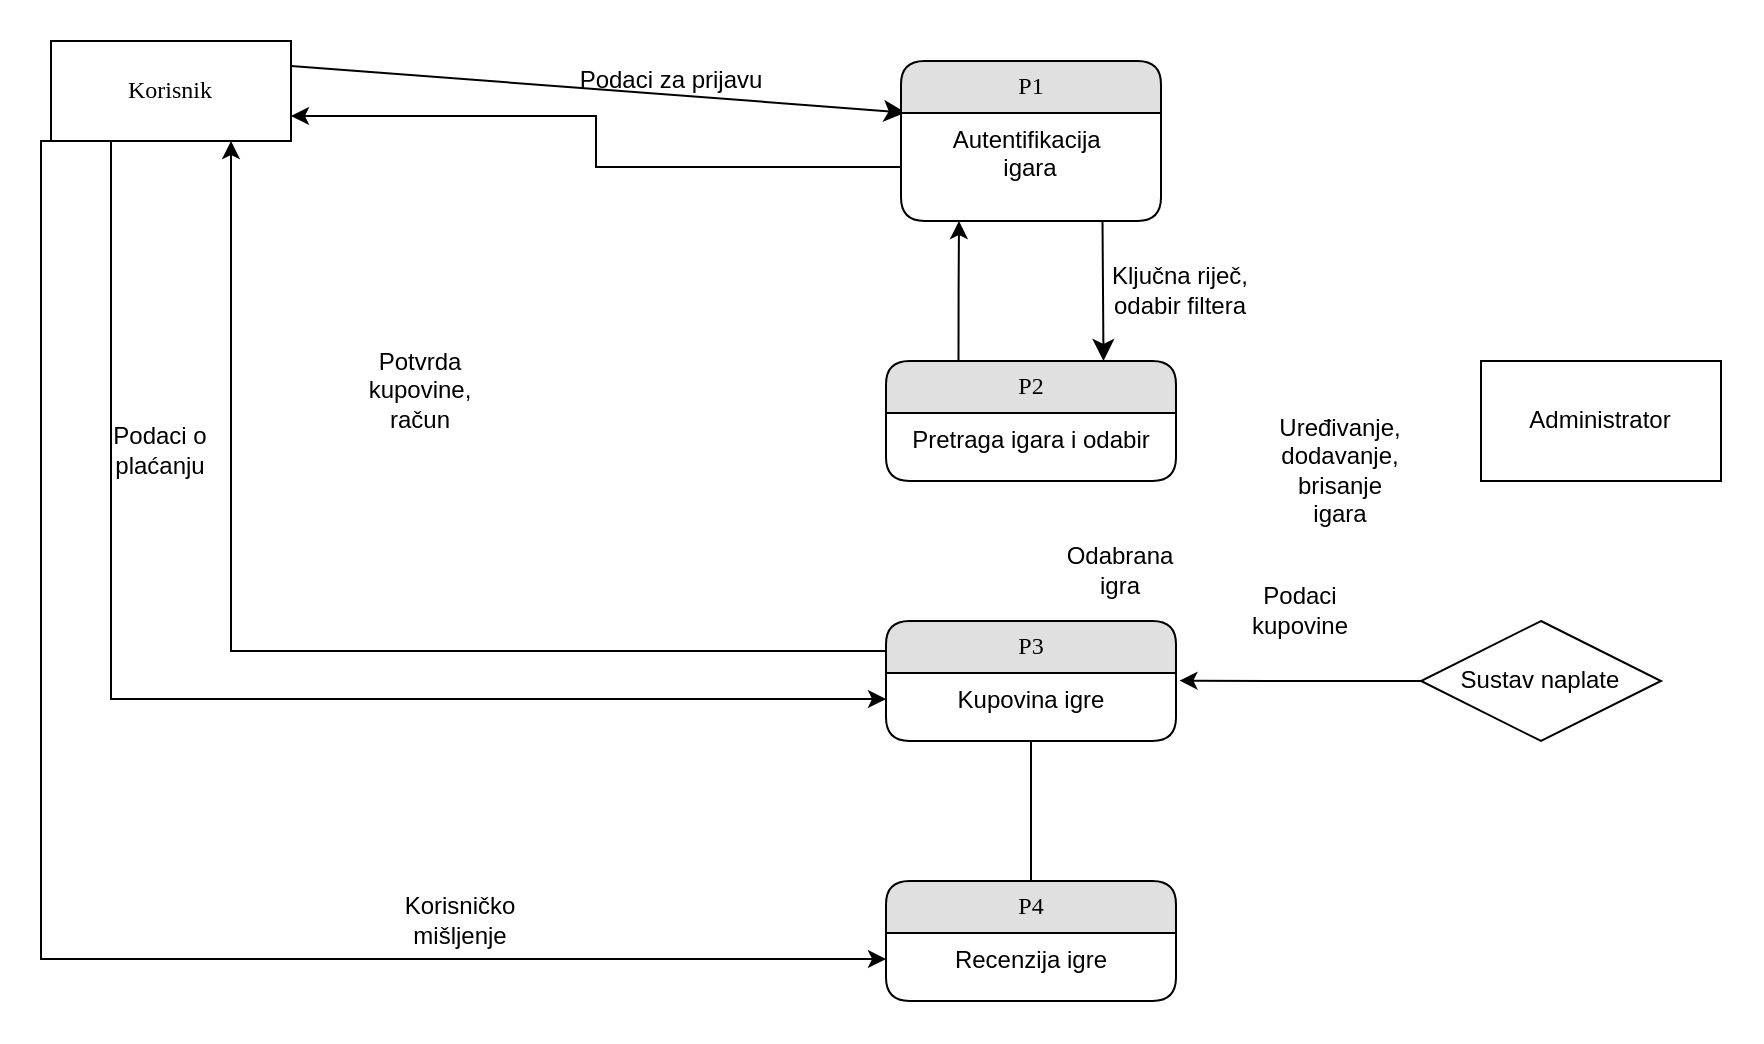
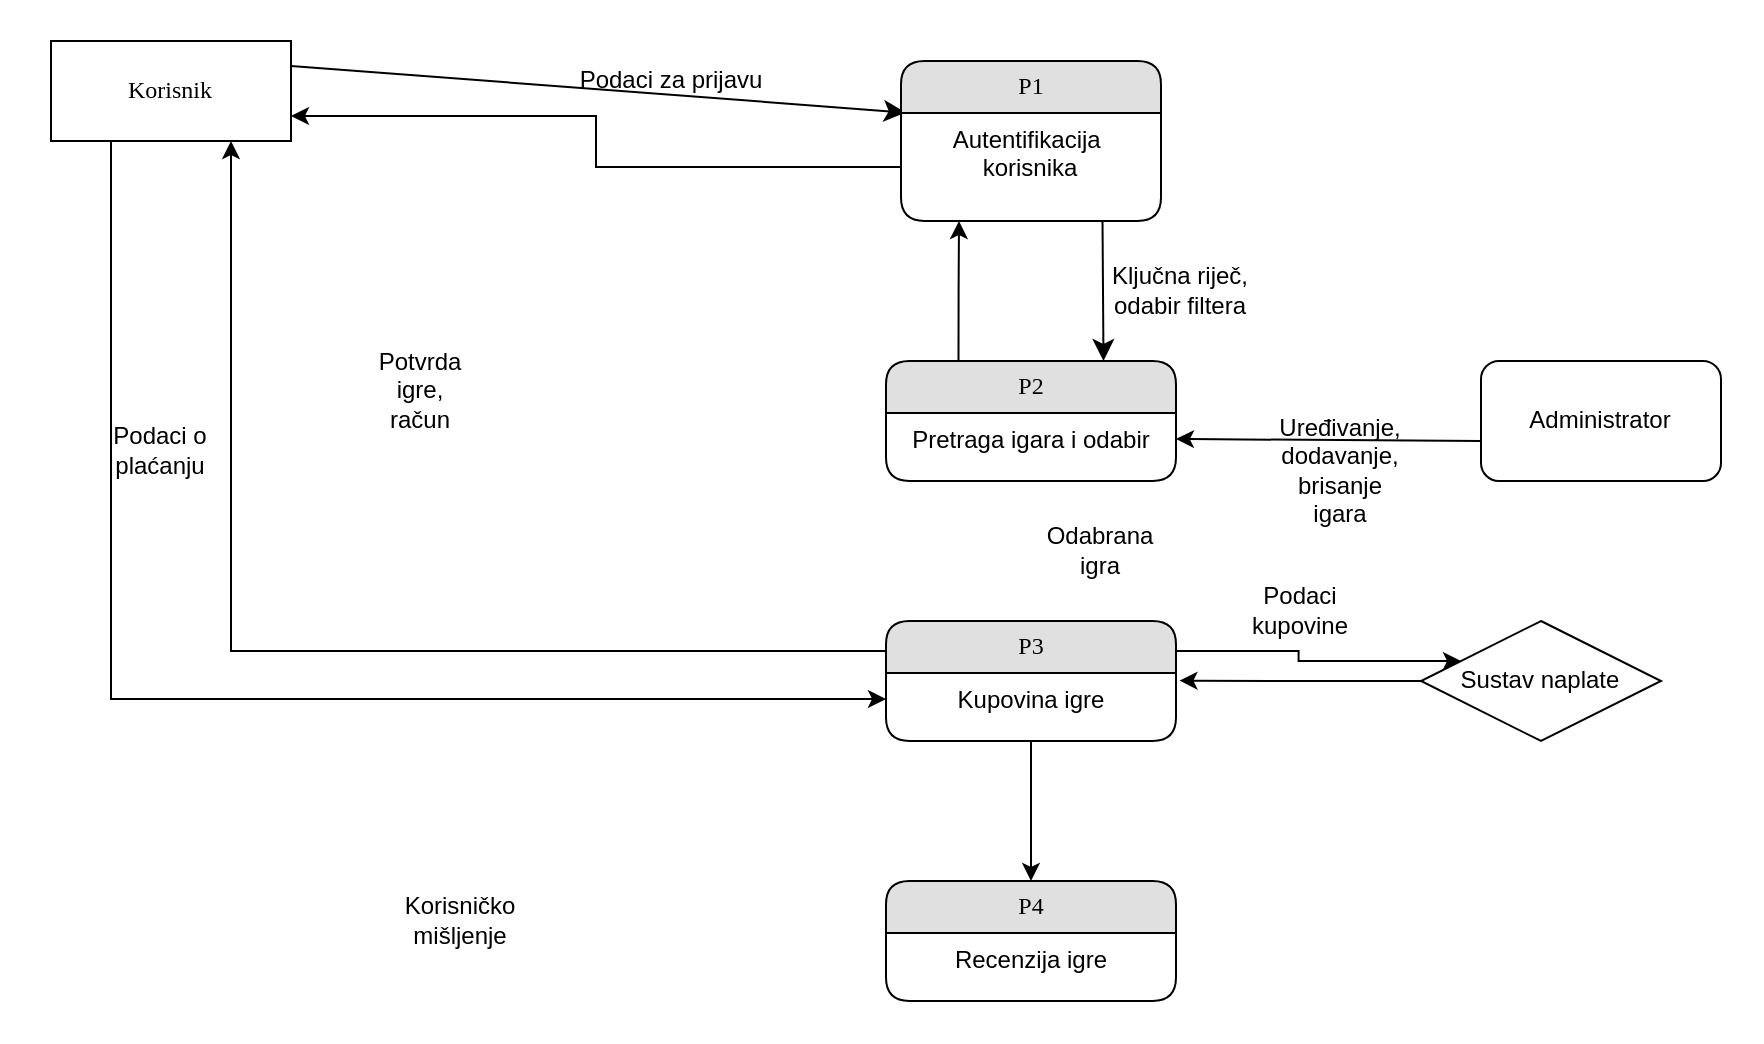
node "Autentifikacija igara": label "Autentifikacija igara" -> "Autentifikacija korisnika"
node "Potvrda kupovine, račun": label "Potvrda kupovine, račun" -> "Potvrda igre, račun"
node "Administrator": shape rectangle -> rounded rectangle
edge "Administrator" -> "Pretraga igara i odabir": added
node "Odabrana igra": moved (1121, 571) -> (1101, 551)
edge "P3" -> "Sustav naplate": added
edge "P3" -- "P4": arrowhead none -> classic
edge "Korisnik" -> "Recenzija igre": removed
